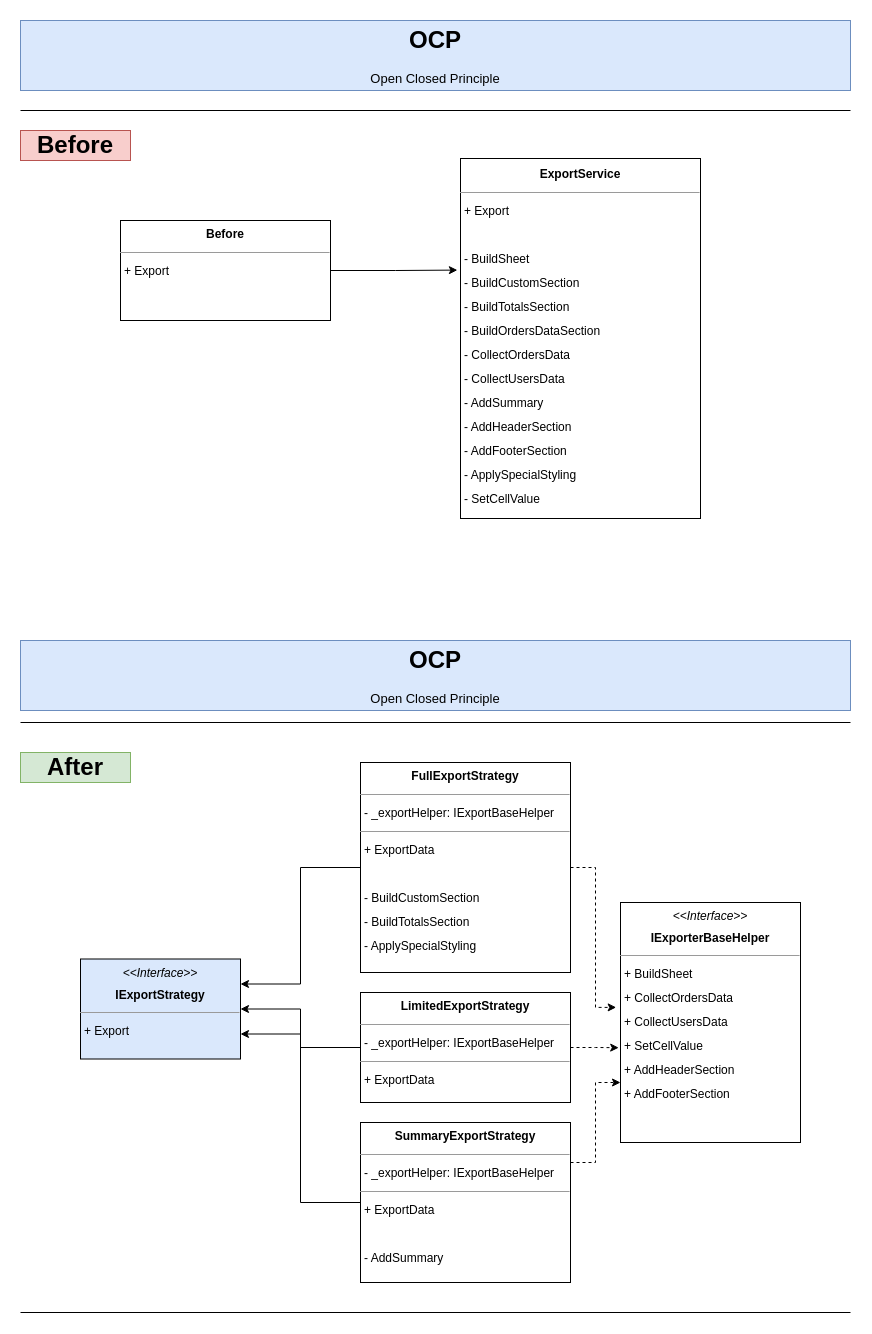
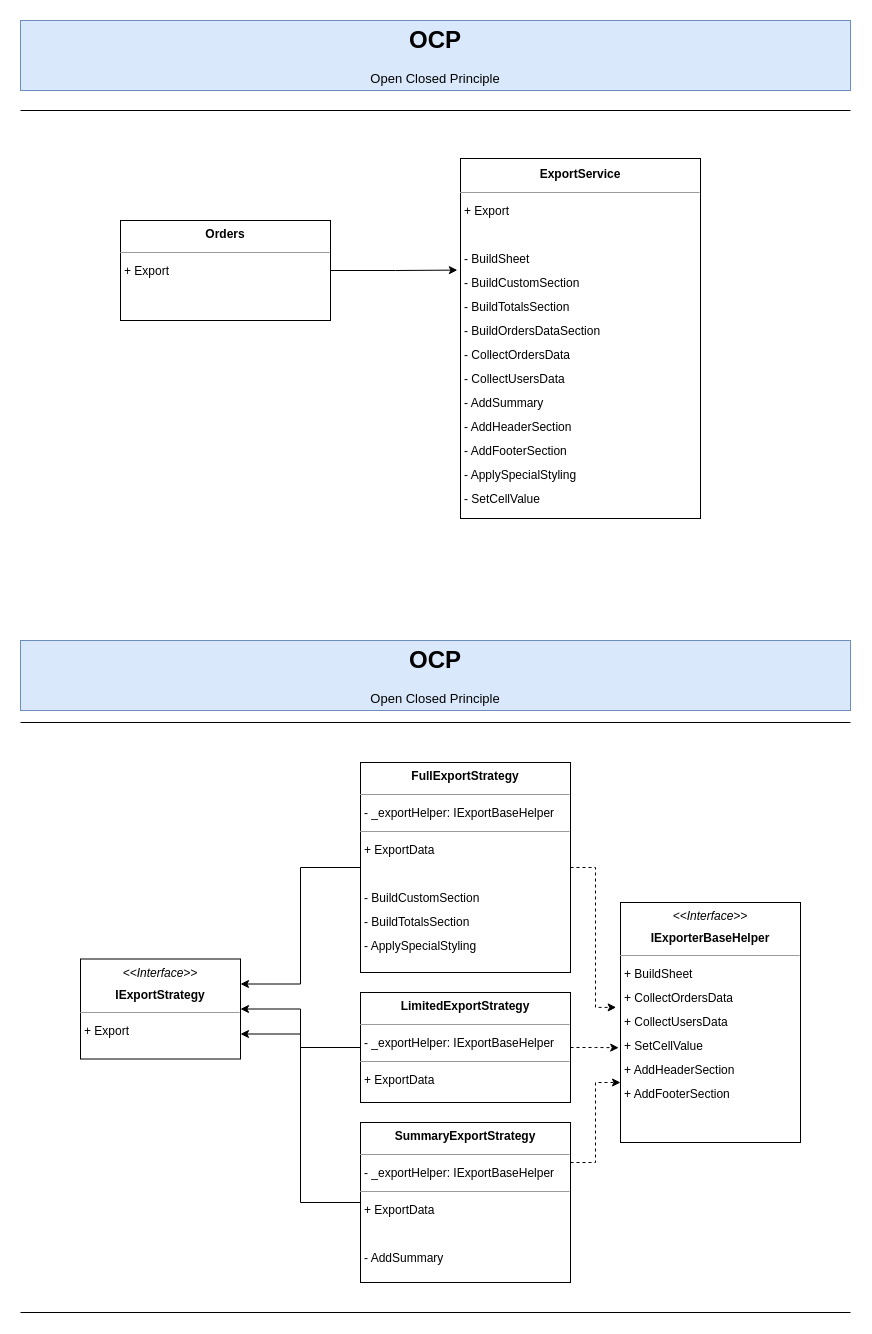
node "Before": removed
node "Before + Export": label "Before + Export" -> "Orders + Export"
node "After": removed
node "<<Interface>> IExportStrategy + Export": fillcolor #dae8fc -> #ffffff
